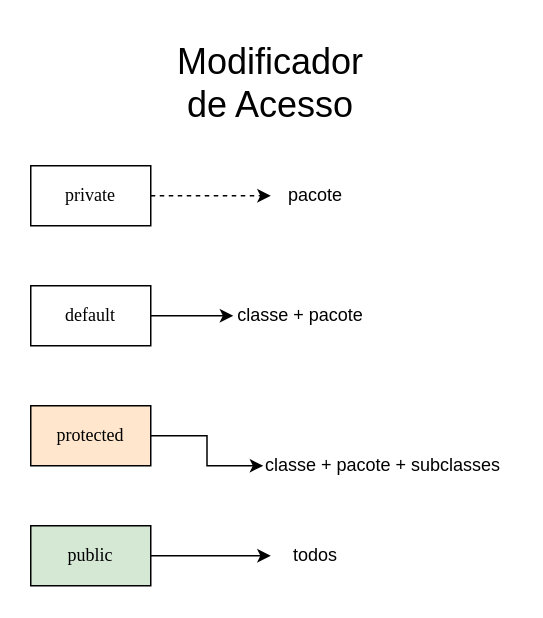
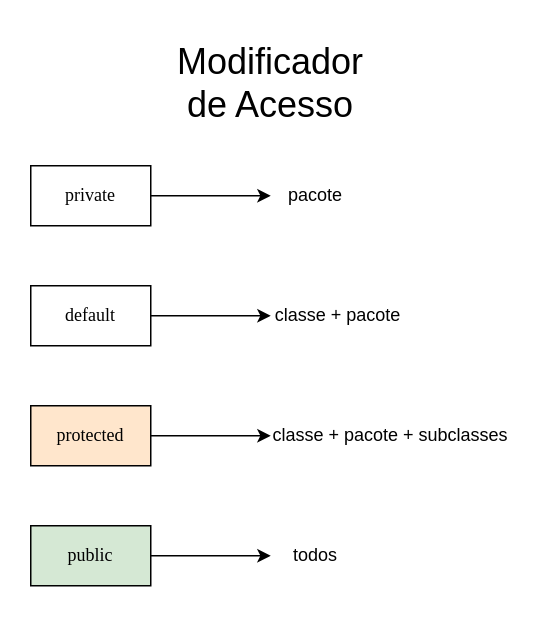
edge "private" -> "pacote": style dashed -> solid
node "classe + pacote": moved (301, 316) -> (338, 316)
node "classe + pacote + subclasses": moved (383, 466) -> (391, 436)
